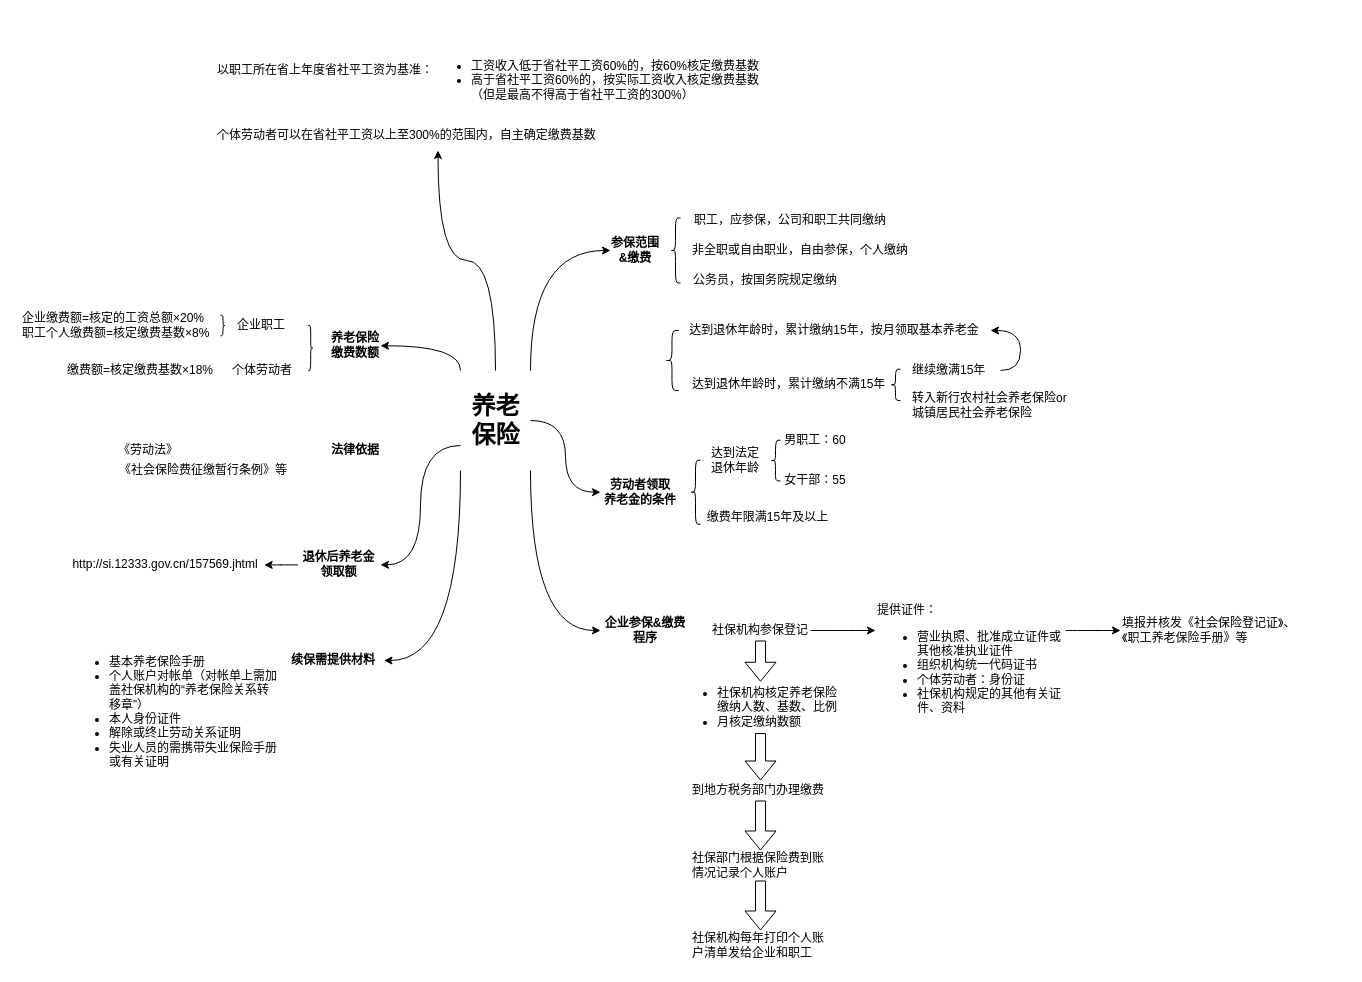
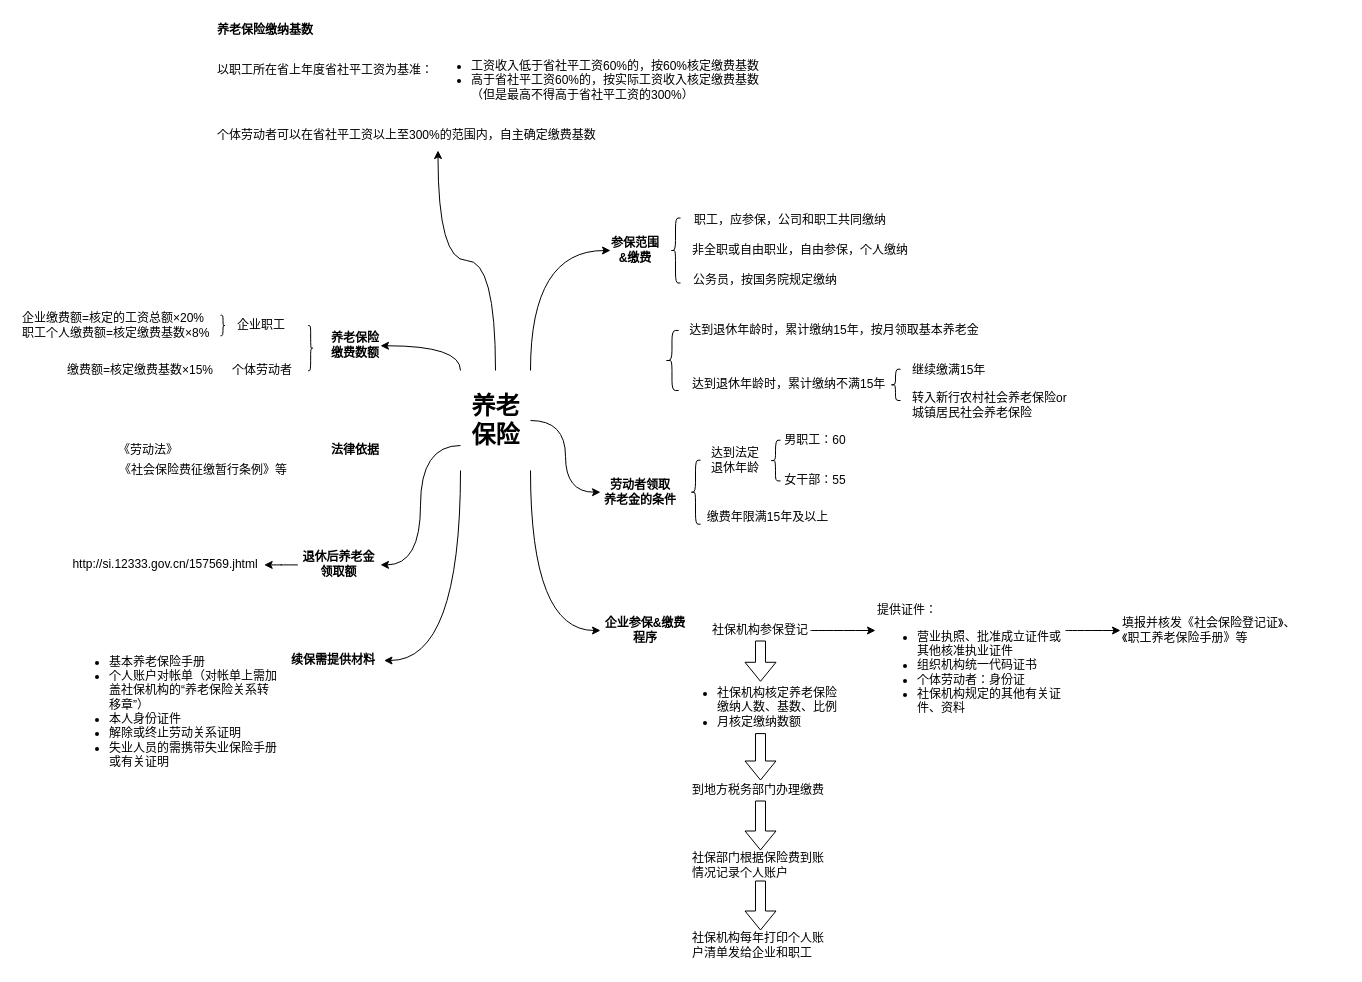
node "养老保险缴纳基数": added
edge "继续缴满15年" -> "达到退休年龄时，累计缴纳15年，按月领取基本养老金": removed
node "缴费额=核定缴费基数×18%": label "缴费额=核定缴费基数×18%" -> "缴费额=核定缴费基数×15%"
